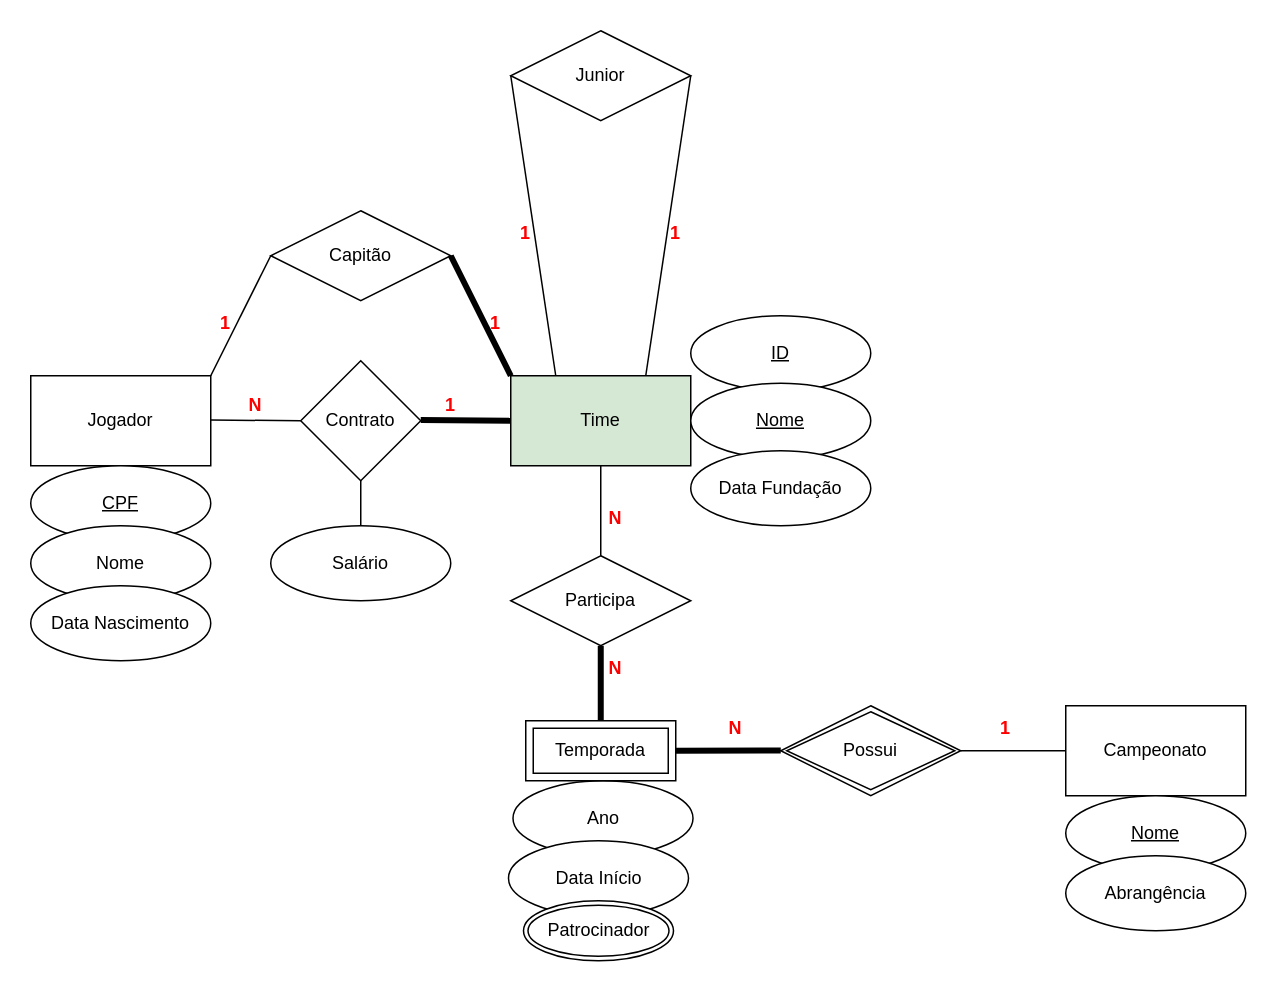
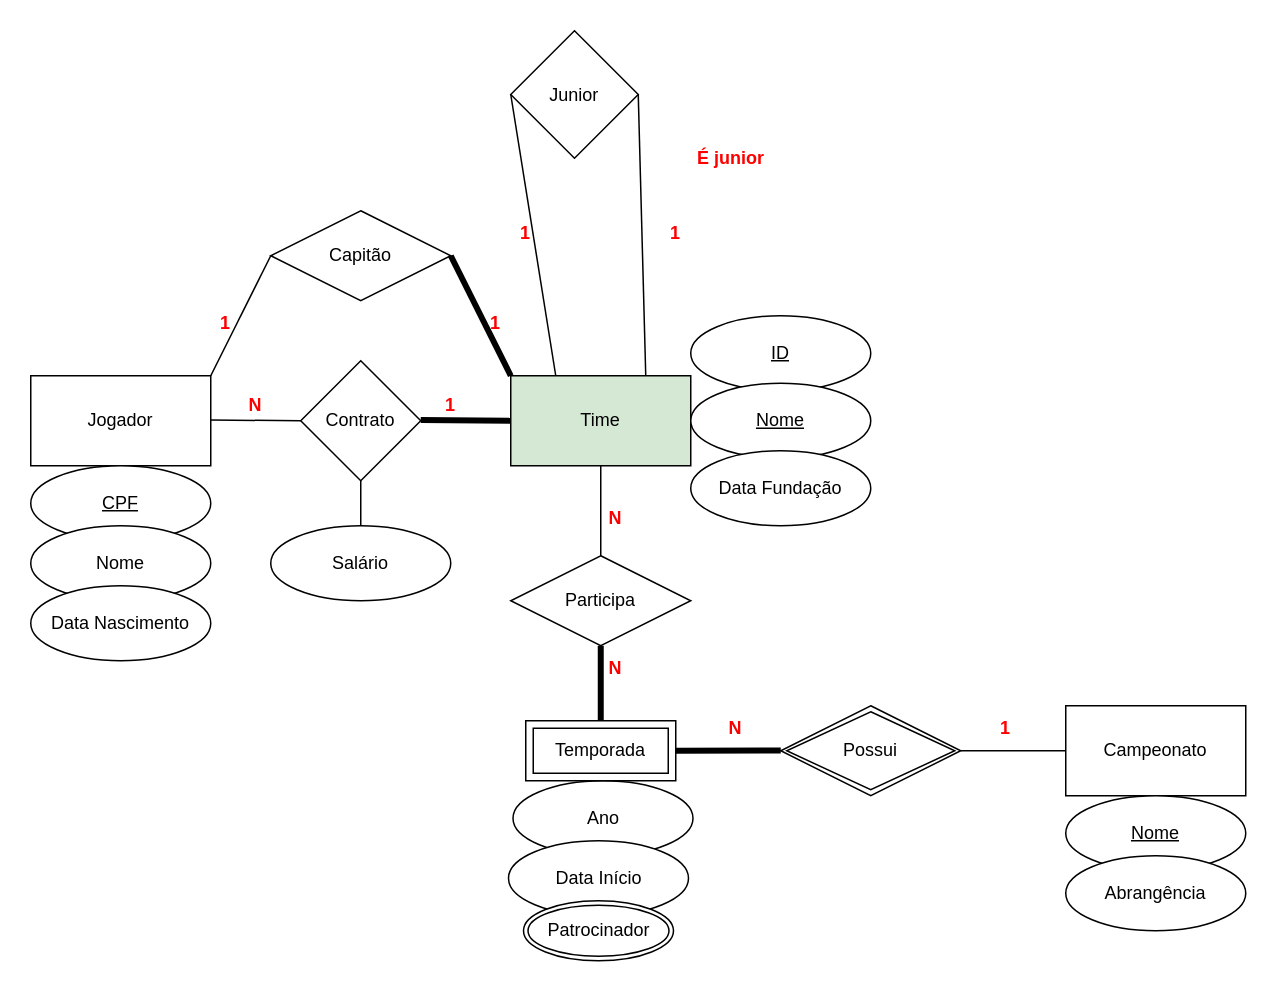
node "Junior": size 180x90 -> 128x128
node "É junior": added
